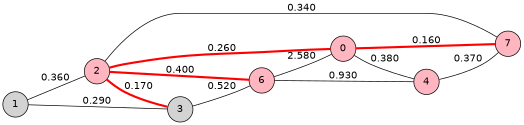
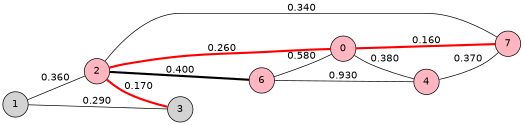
edge "0" -- "6": label "2.580" -> "0.580"
edge "2" -- "6": color red -> black
edge "6" -- "3": removed, label "0.520"
